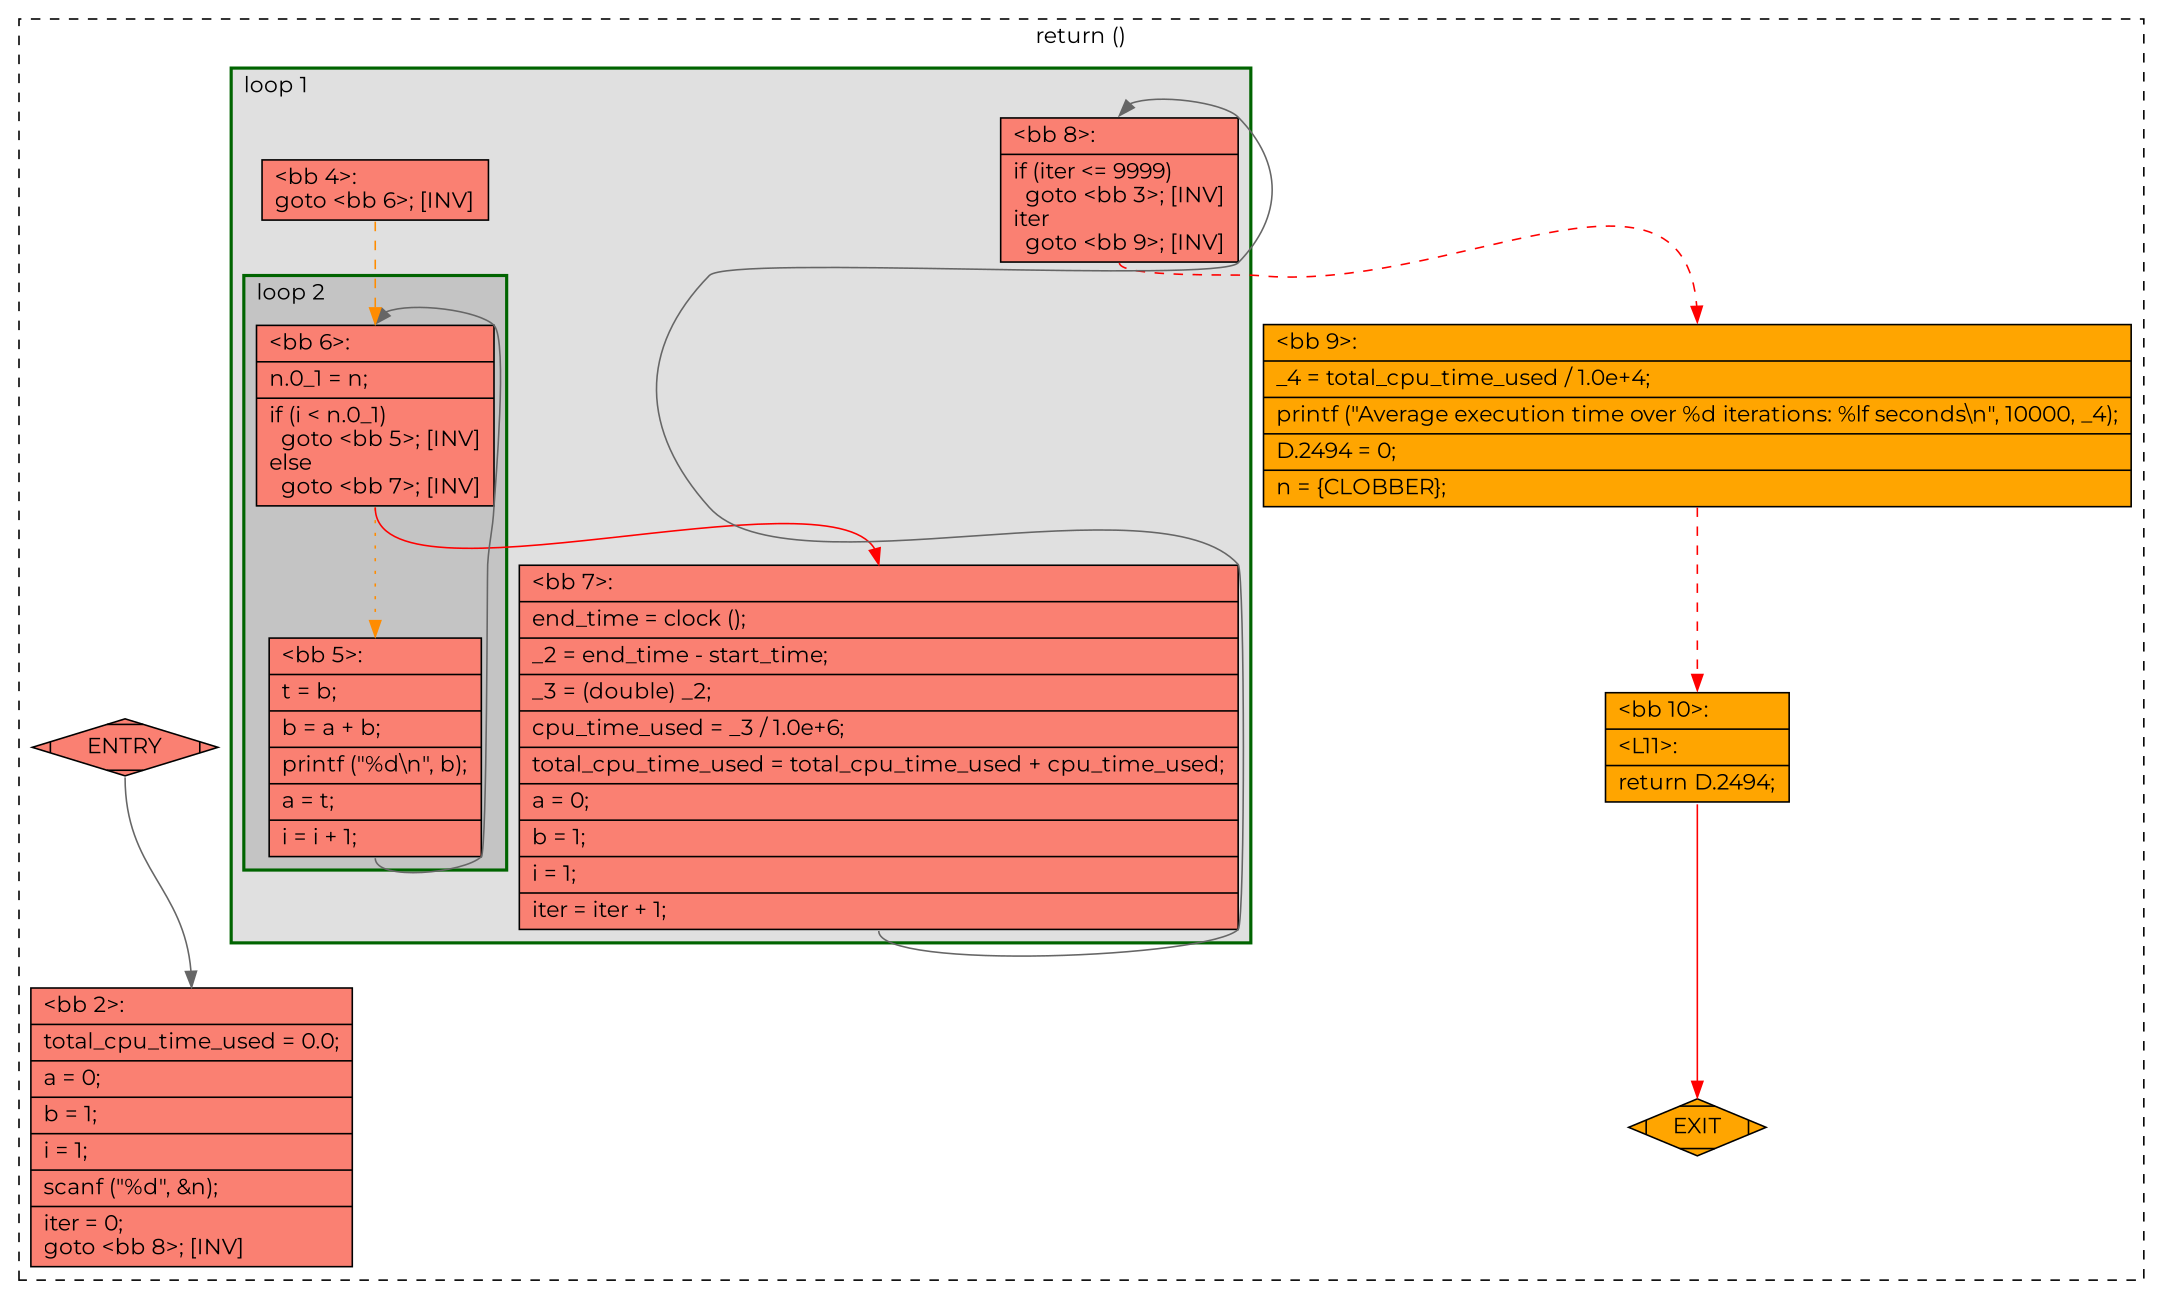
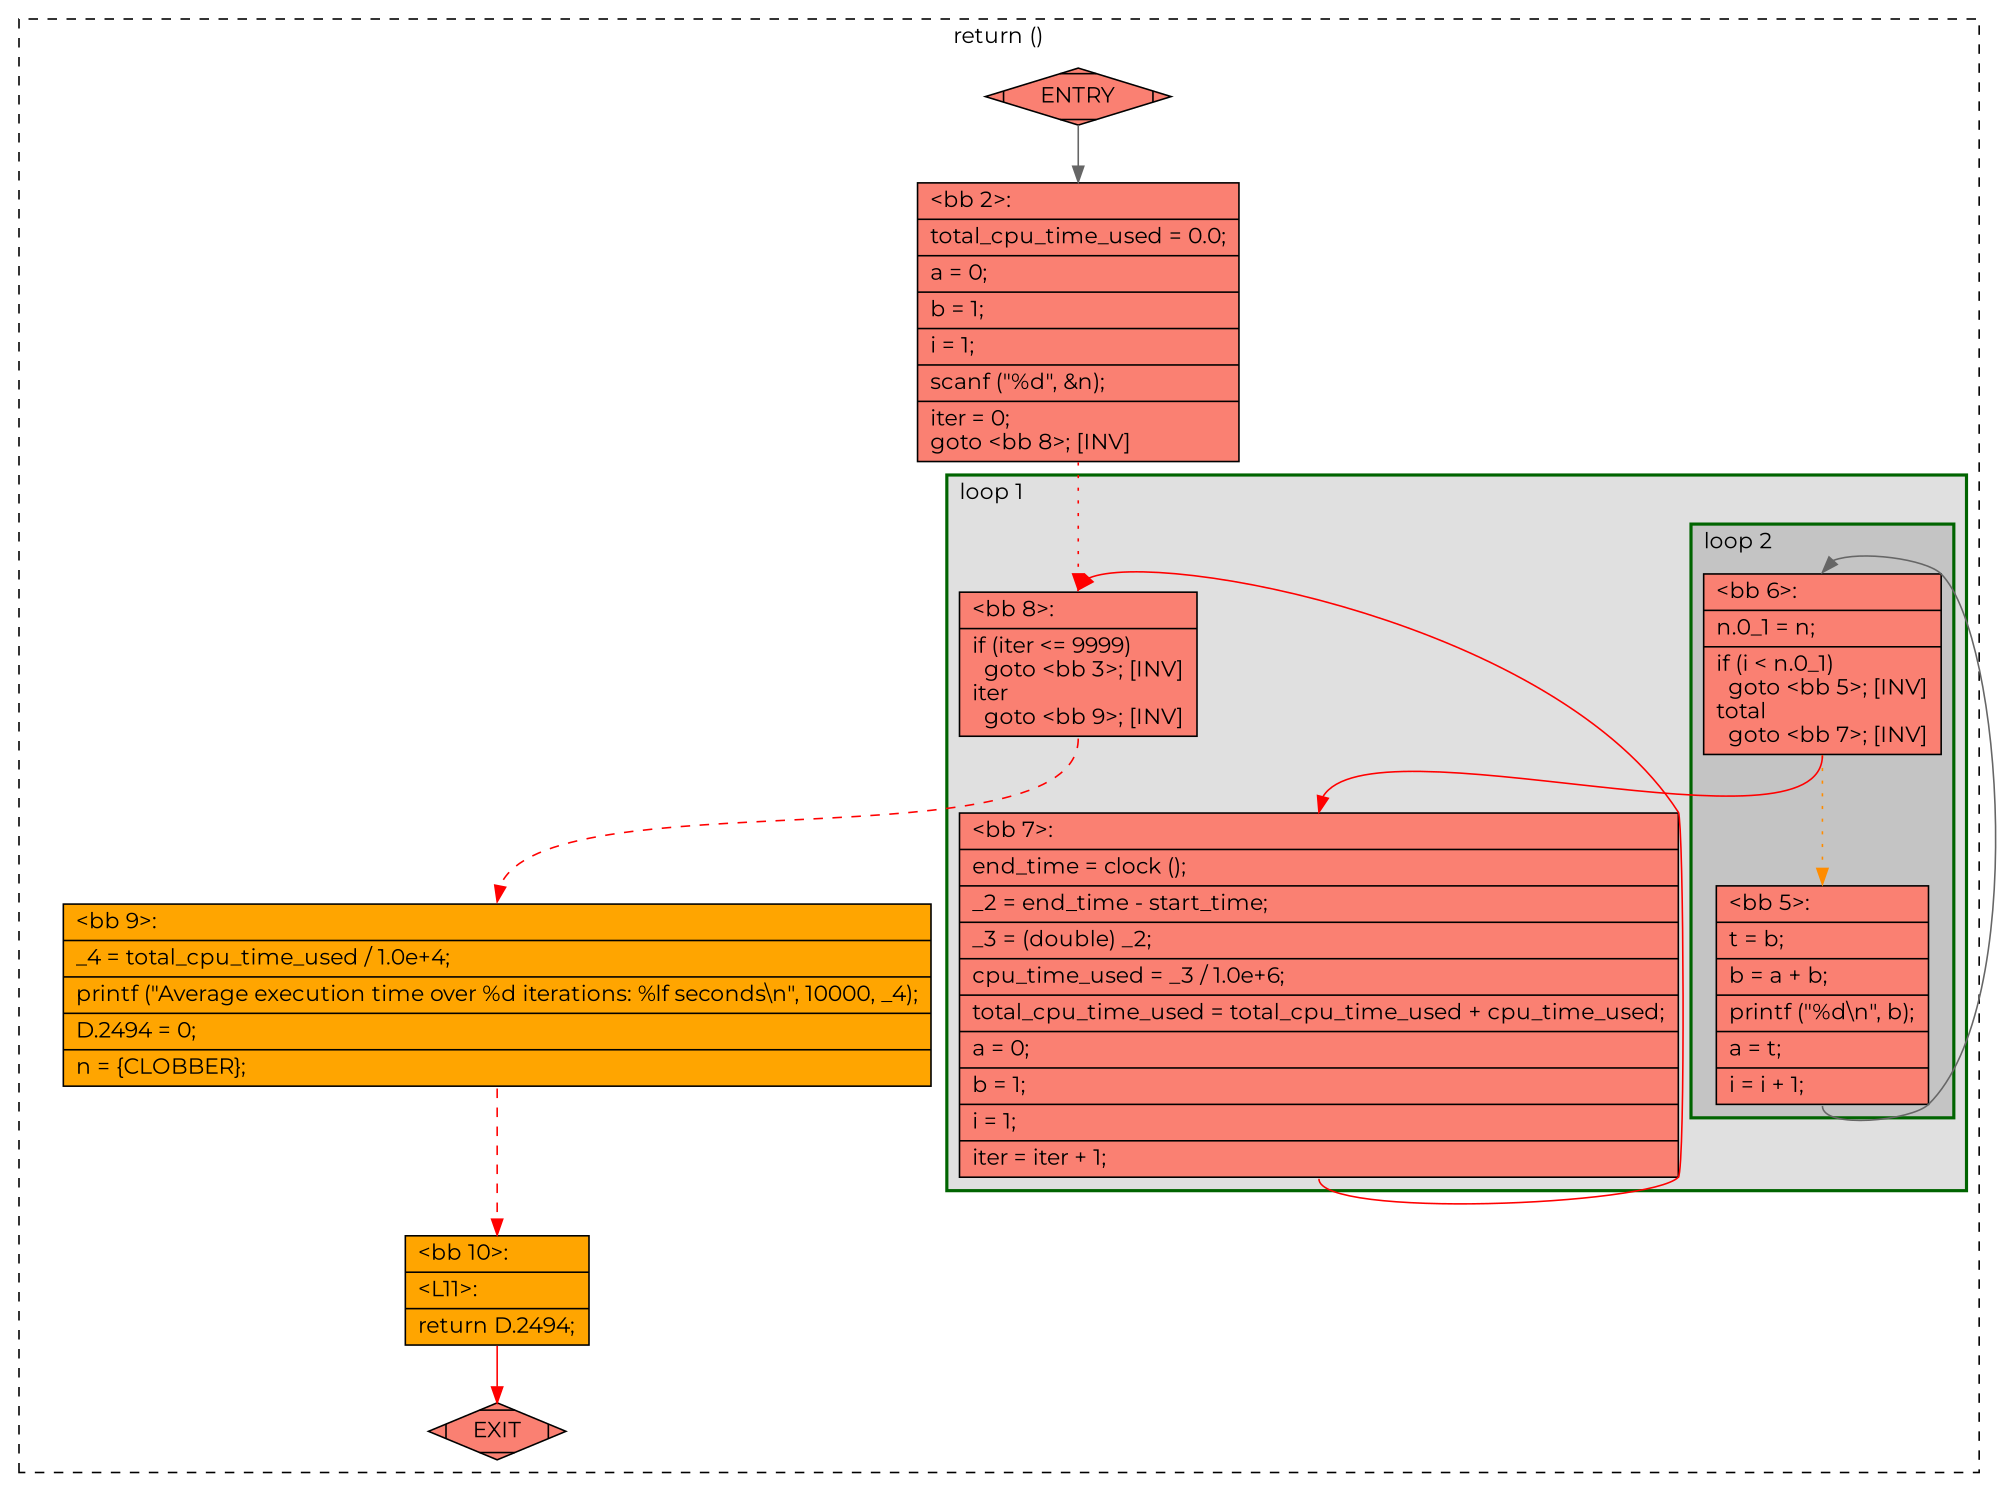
node "<bb 4>:": removed
node "<bb 6>:": text "else" -> "total"
edge "<bb 2>:" -> "<bb 8>:": added
edge "<bb 7>:" -> "<bb 8>:": color gray40 -> red
node "EXIT": fillcolor orange -> salmon
